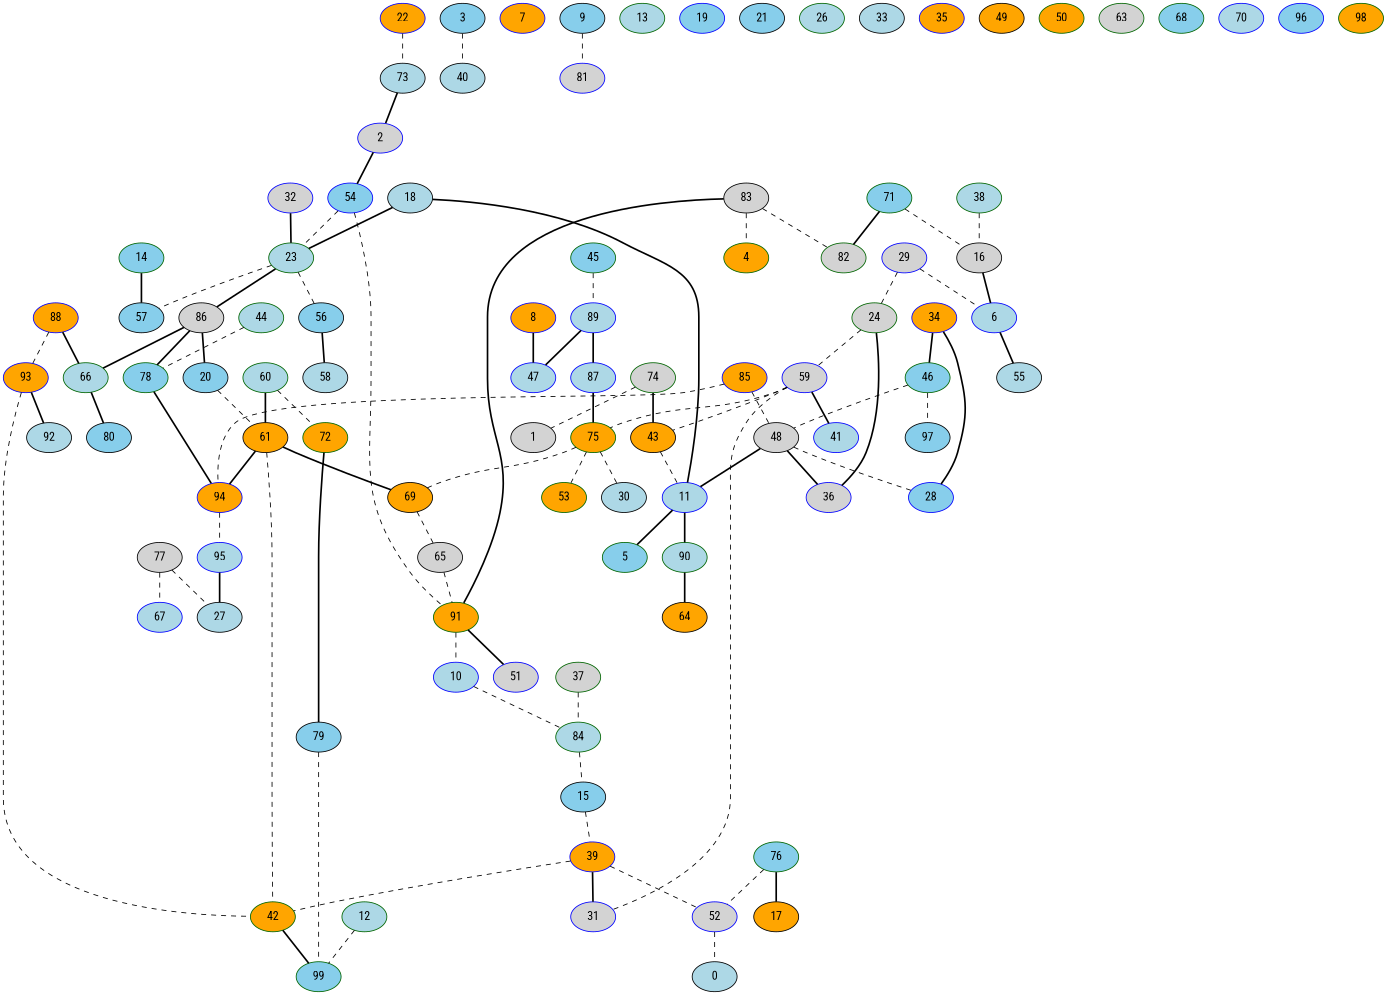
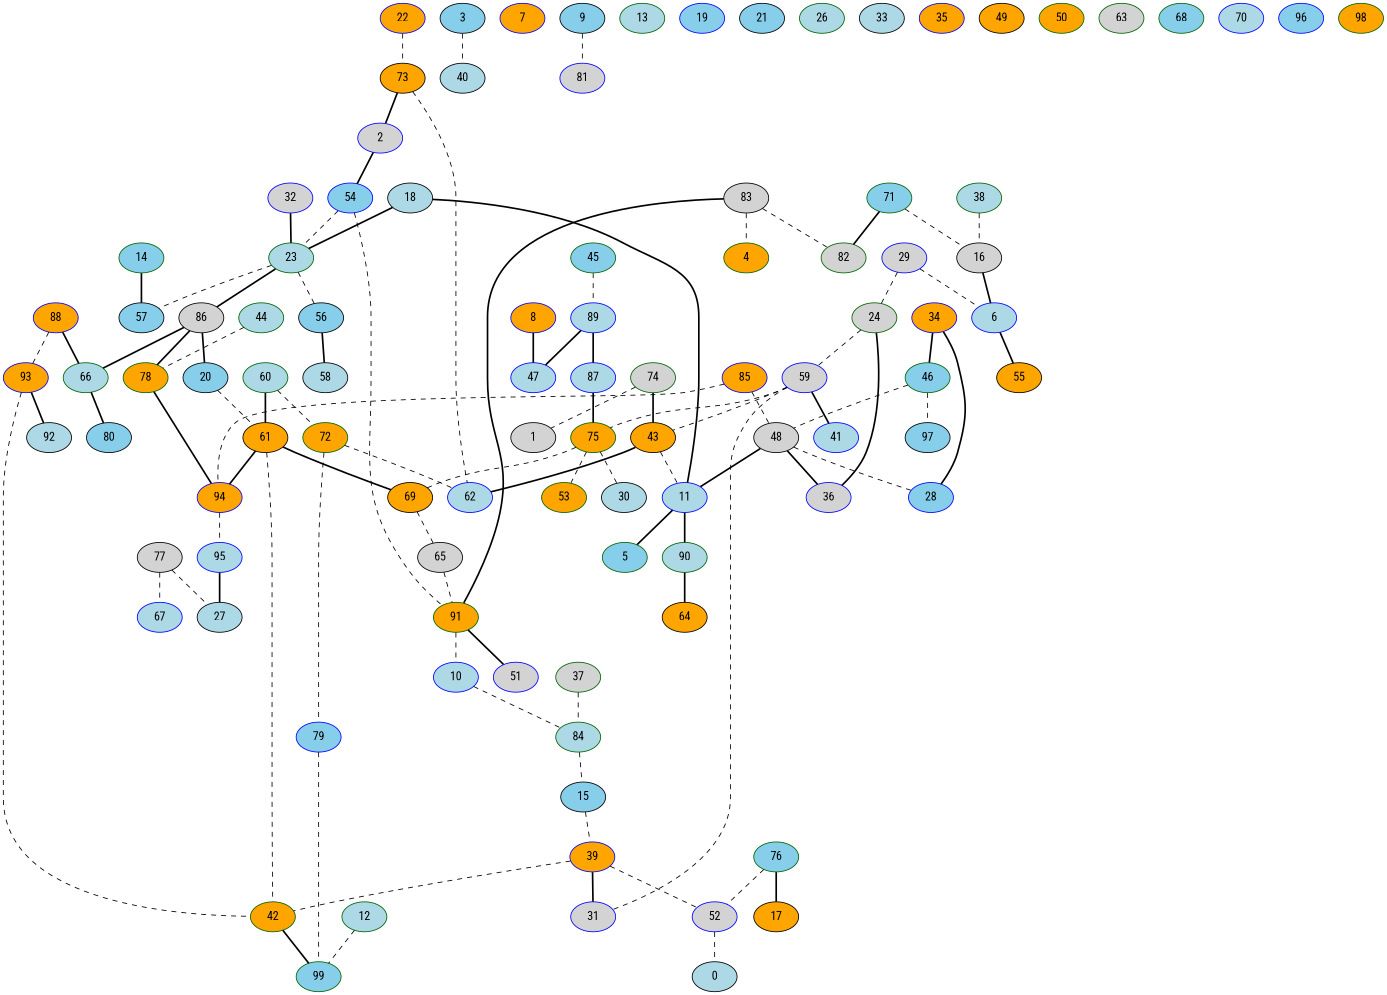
node "73": fillcolor lightblue -> orange
node "78": fillcolor skyblue -> orange
node "55": fillcolor lightblue -> orange
node "62": added
edge "72" -- "79": style bold -> dashed
node "79": color black -> blue
